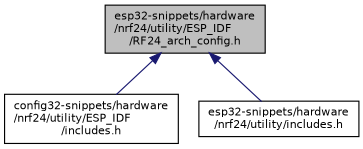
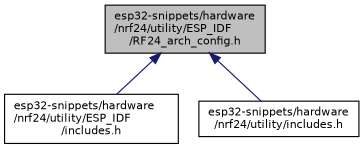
node "config32-snippets/hardware /nrf24/utility/ESP_IDF /includes.h": label "config32-snippets/hardware /nrf24/utility/ESP_IDF /includes.h" -> "esp32-snippets/hardware /nrf24/utility/ESP_IDF /includes.h"
